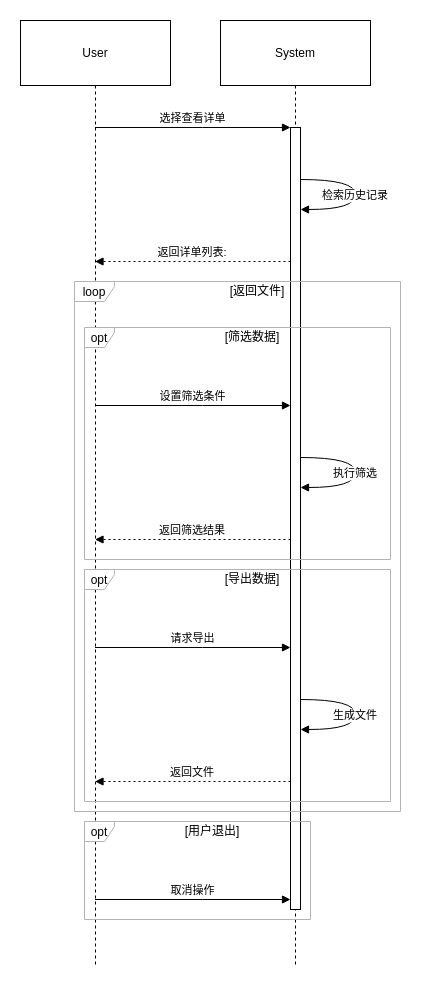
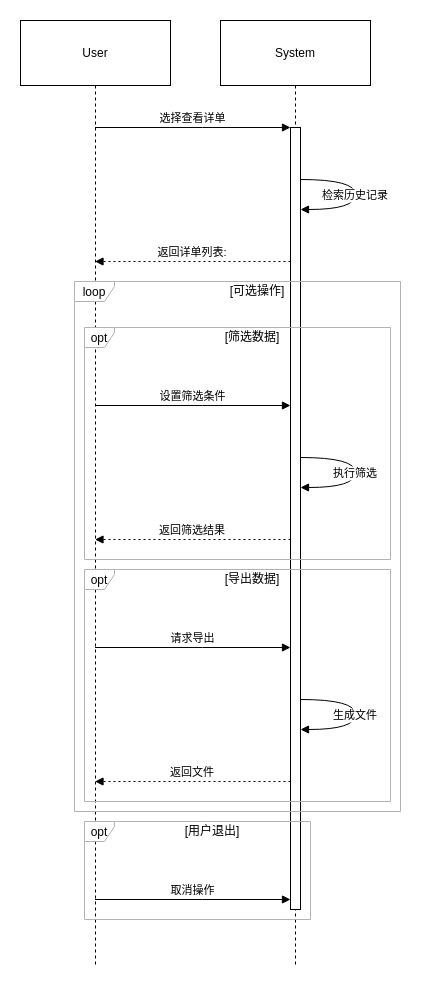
node "[返回文件]": label "[返回文件]" -> "[可选操作]"
